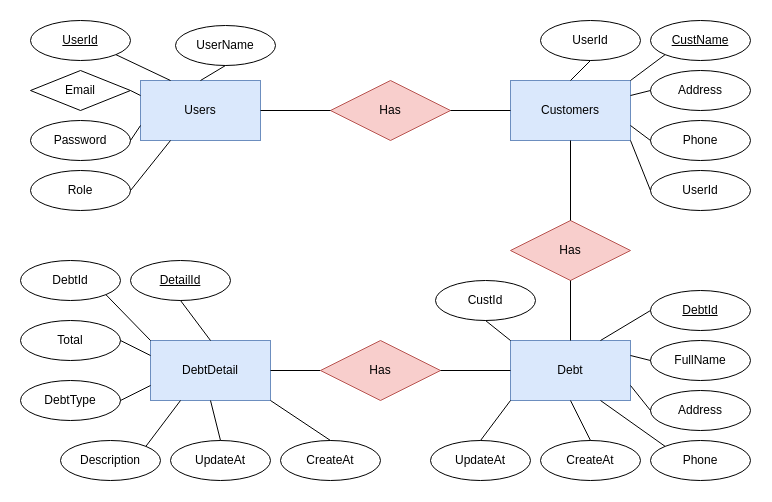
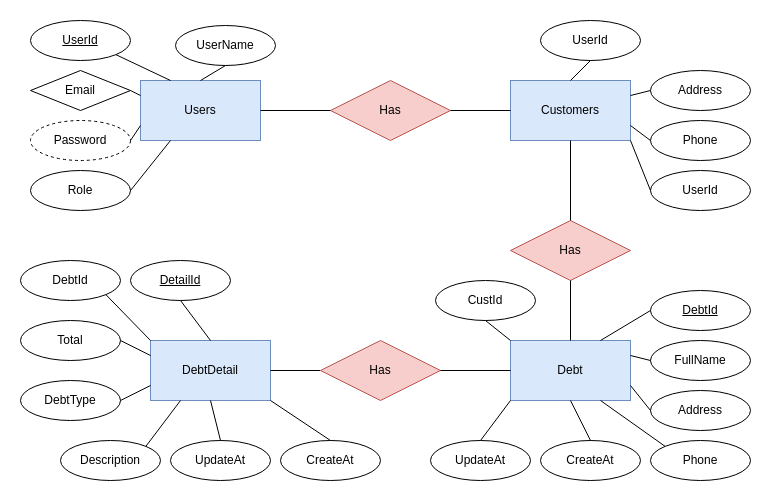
node "CustName": removed
edge "CustName" -- "Customers": removed
node "Password": style solid -> dashed
